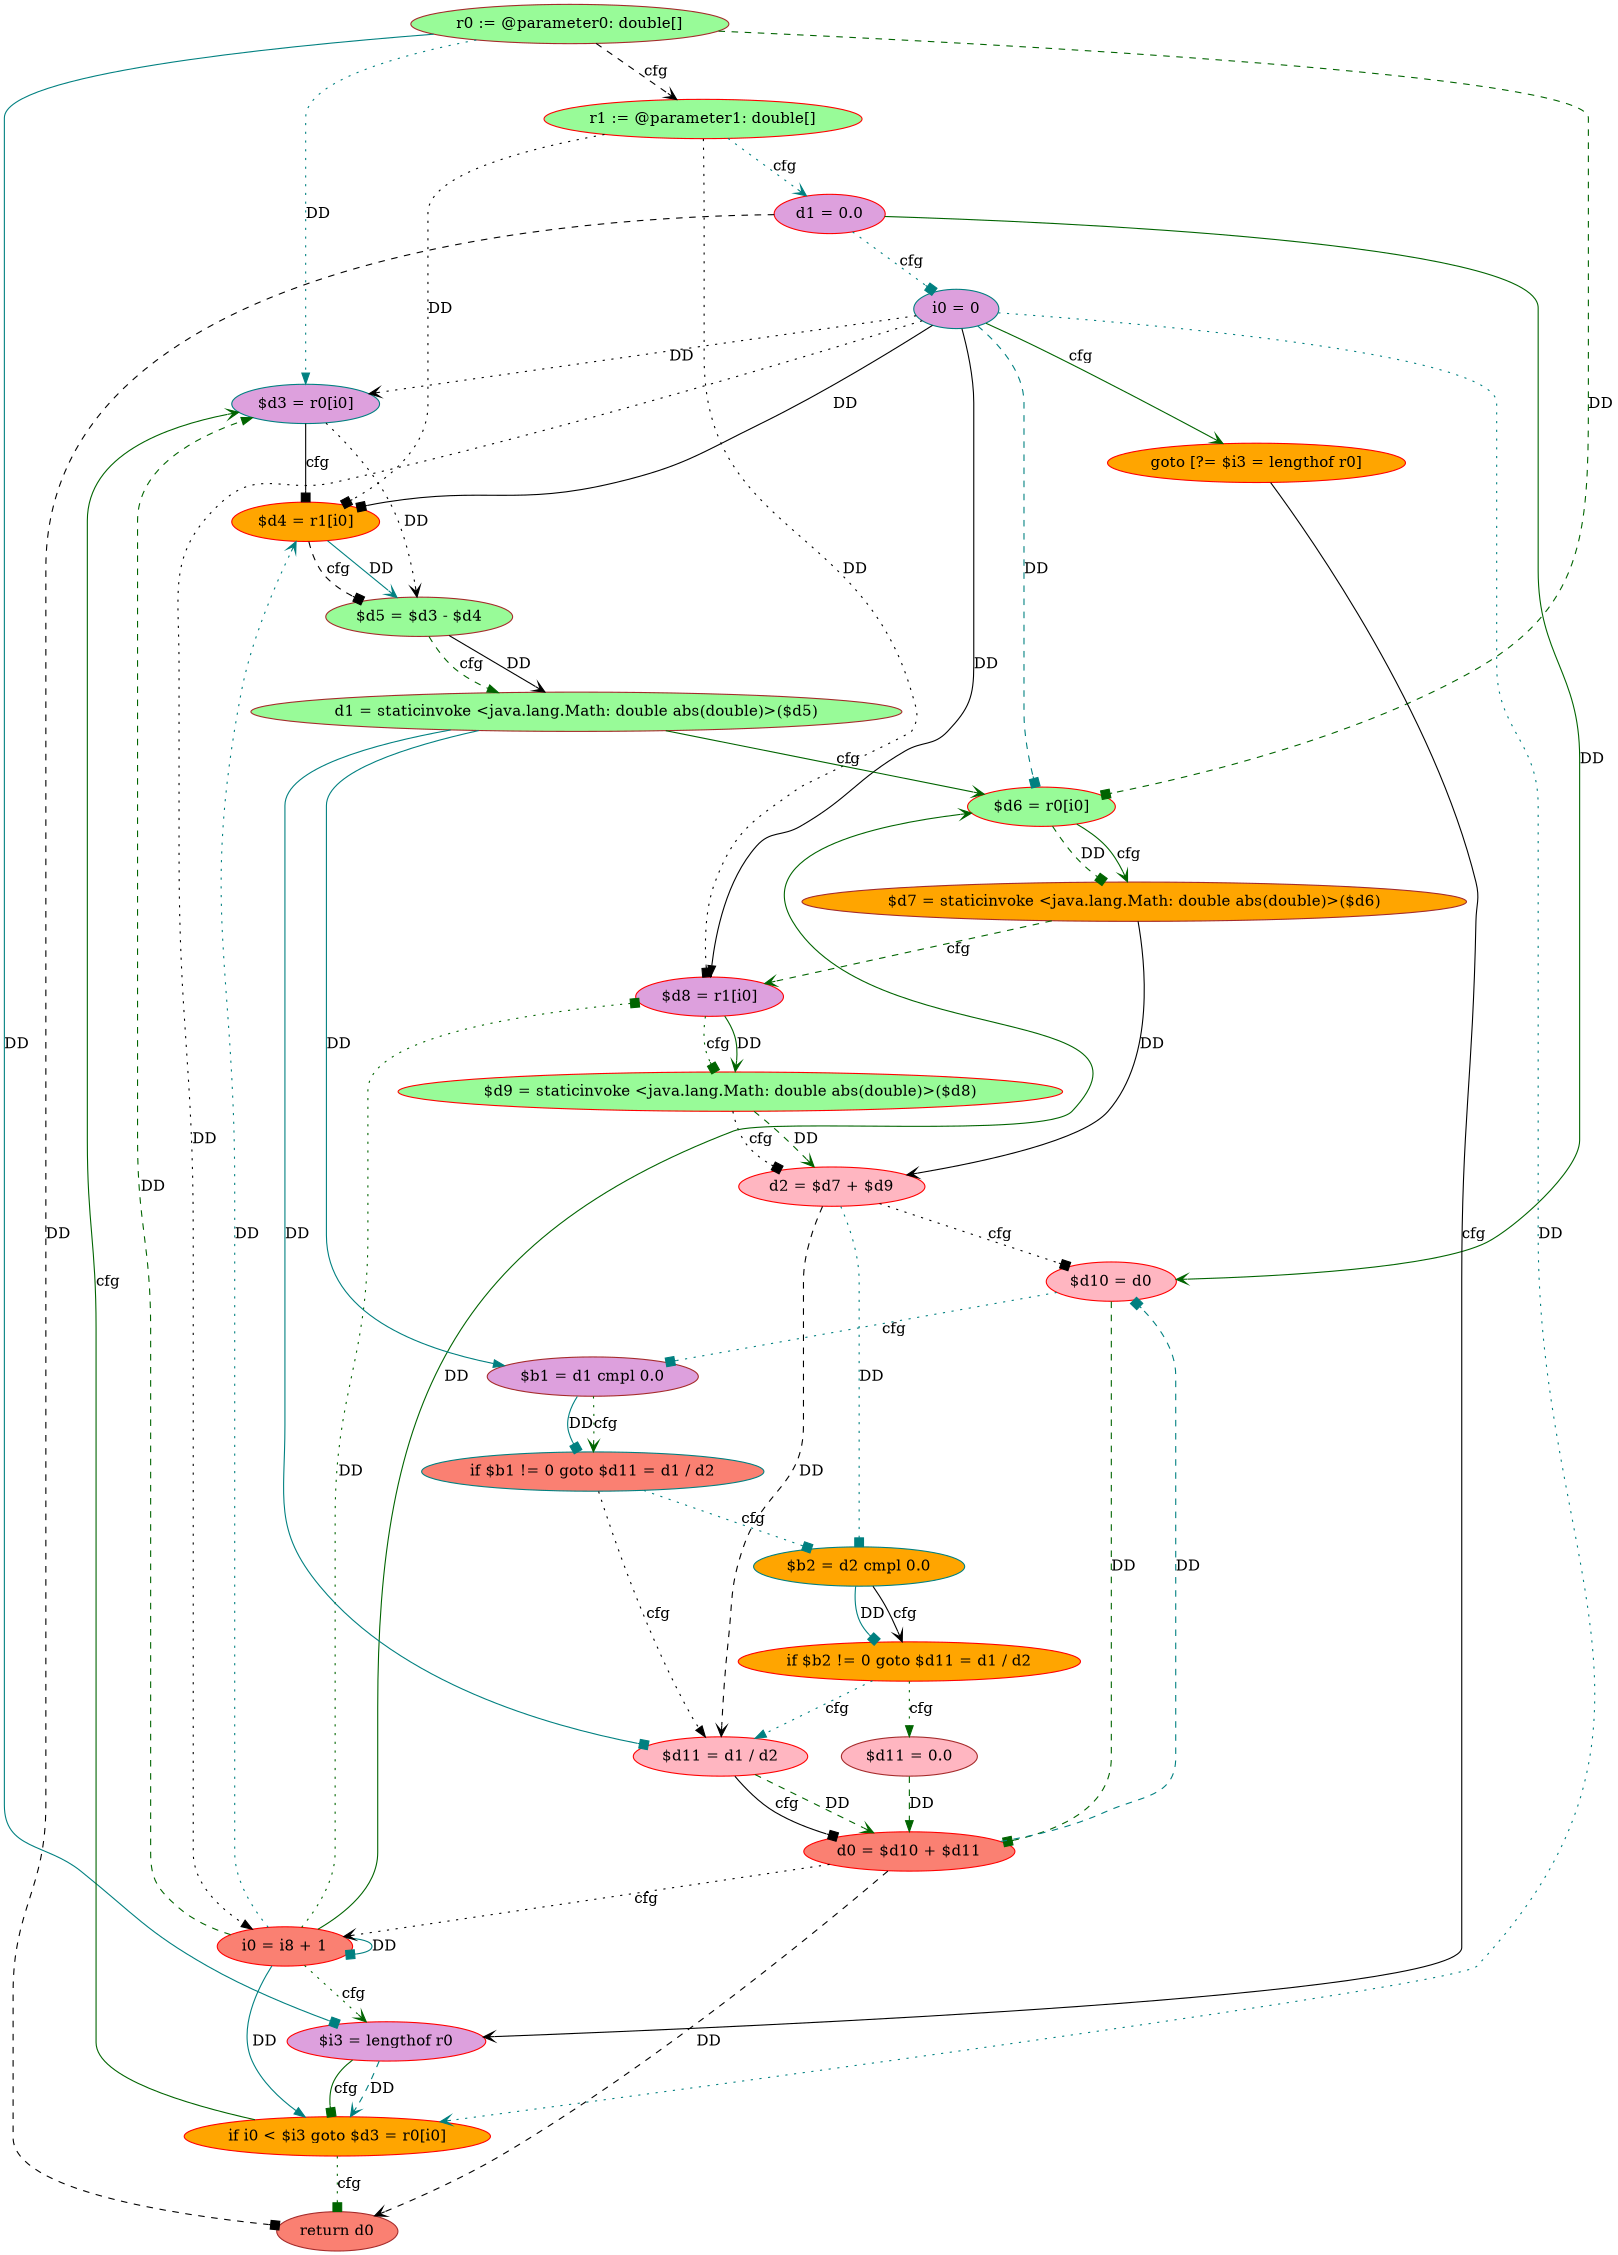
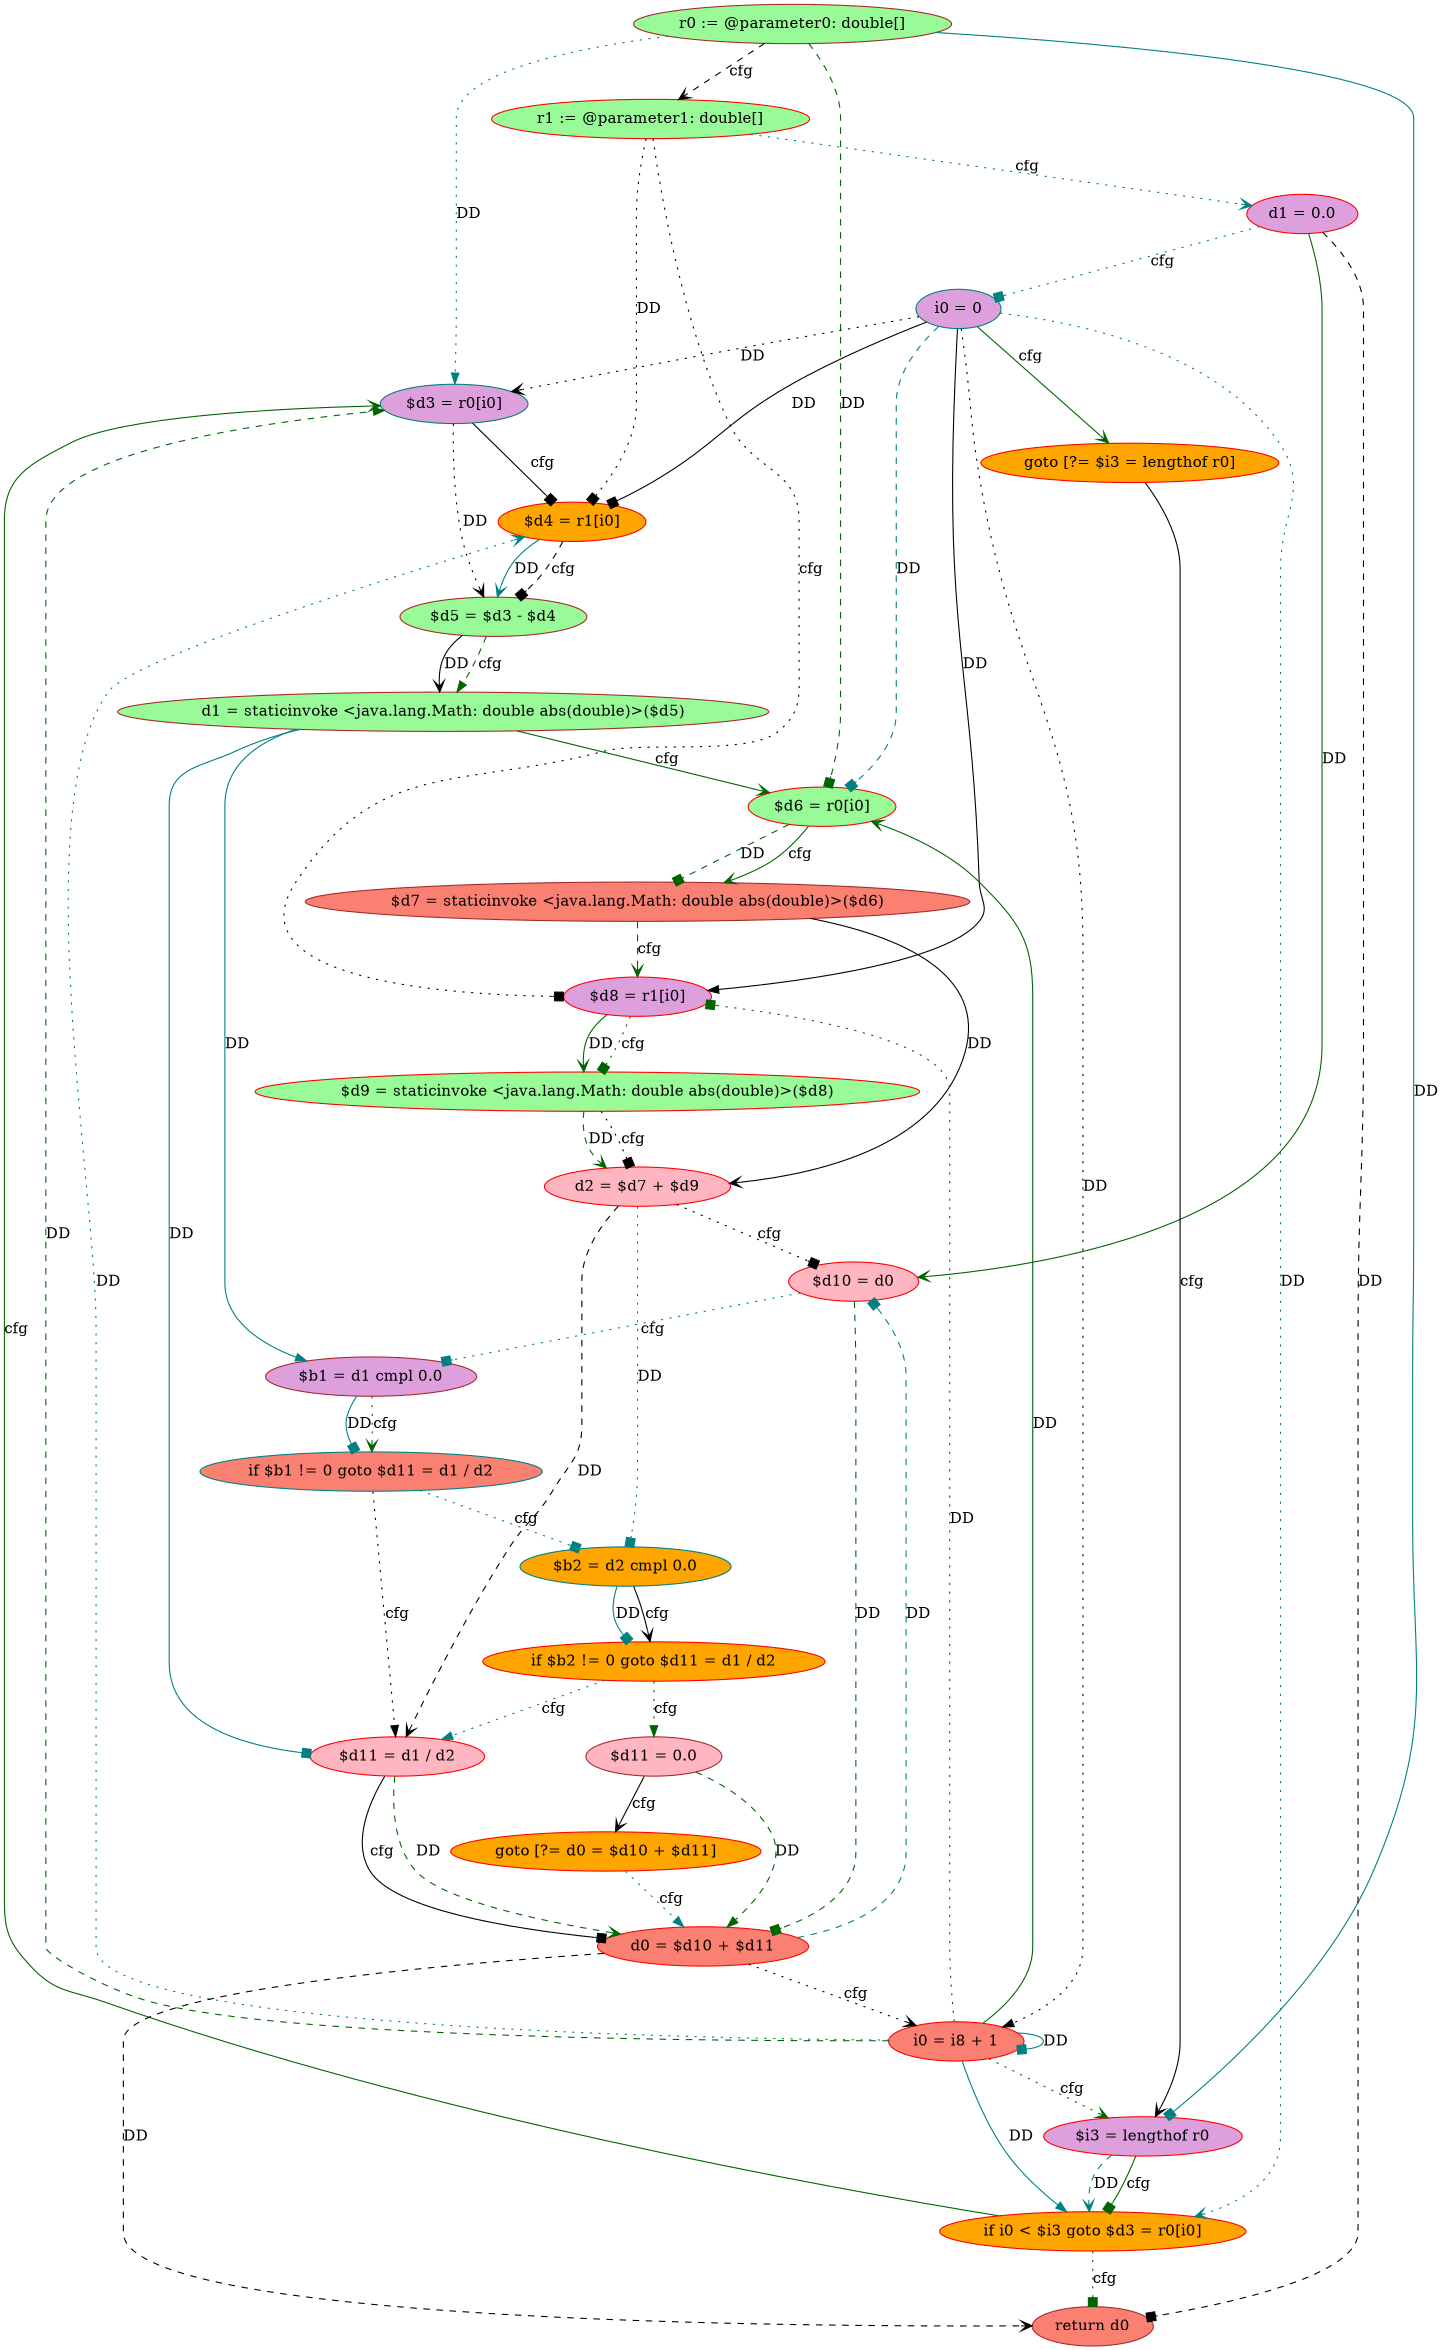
edge "r1 := @parameter1: double[]" -> "$d8 = r1[i0]": label "DD" -> "cfg"
node "$d7 = staticinvoke <java.lang.Math: double abs(double)>($d6)": fillcolor orange -> salmon
node "goto [?= d0 = $d10 + $d11]": added
